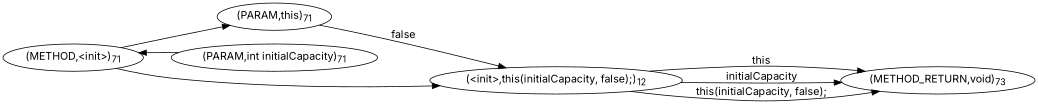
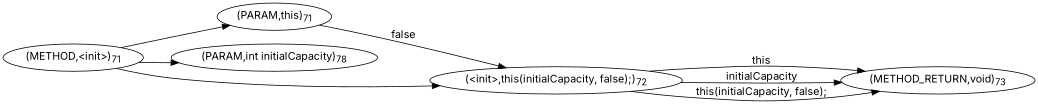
edge "(PARAM,int initialCapacity)" -> "(METHOD,<init>)": reversed
node "(PARAM,int initialCapacity)": text "71" -> "78"
node "(<init>,this(initialCapacity, false);)": text "12" -> "72"
